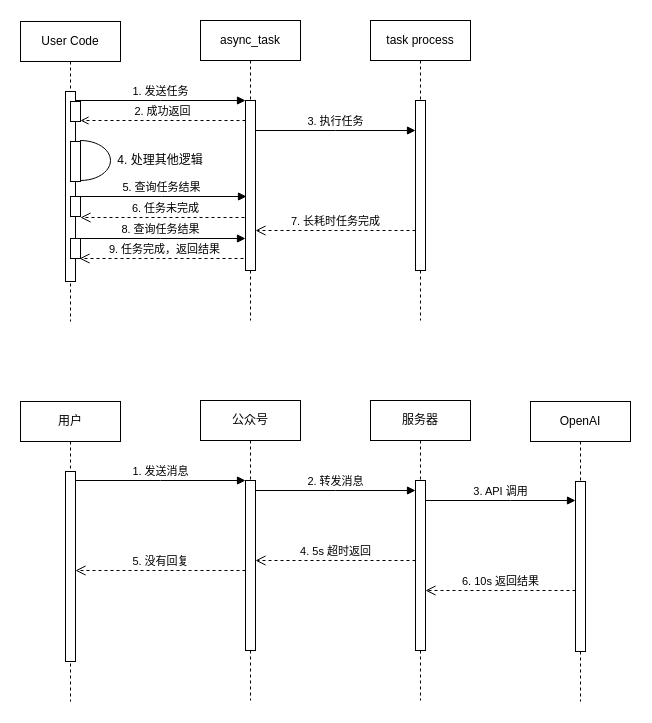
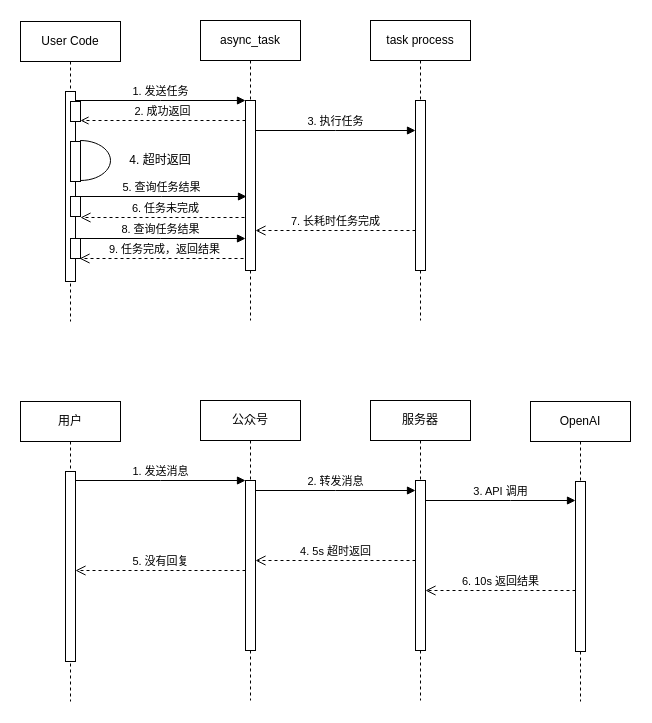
node "4. 处理其他逻辑": label "4. 处理其他逻辑" -> "4. 超时返回"
